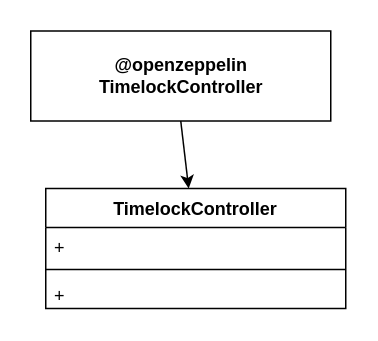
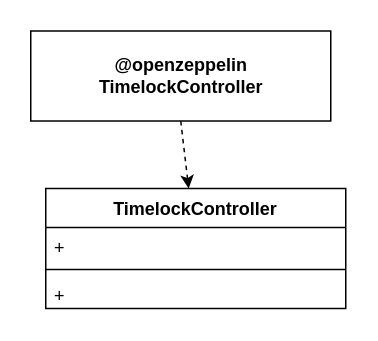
edge "@openzeppelin TimelockController" -> "TimelockController": style solid -> dashed
